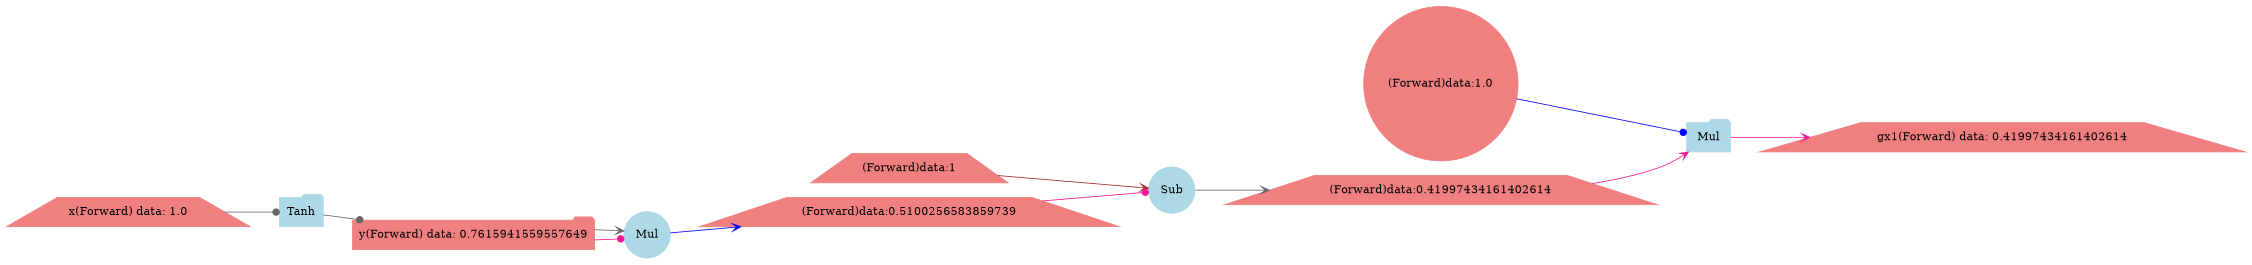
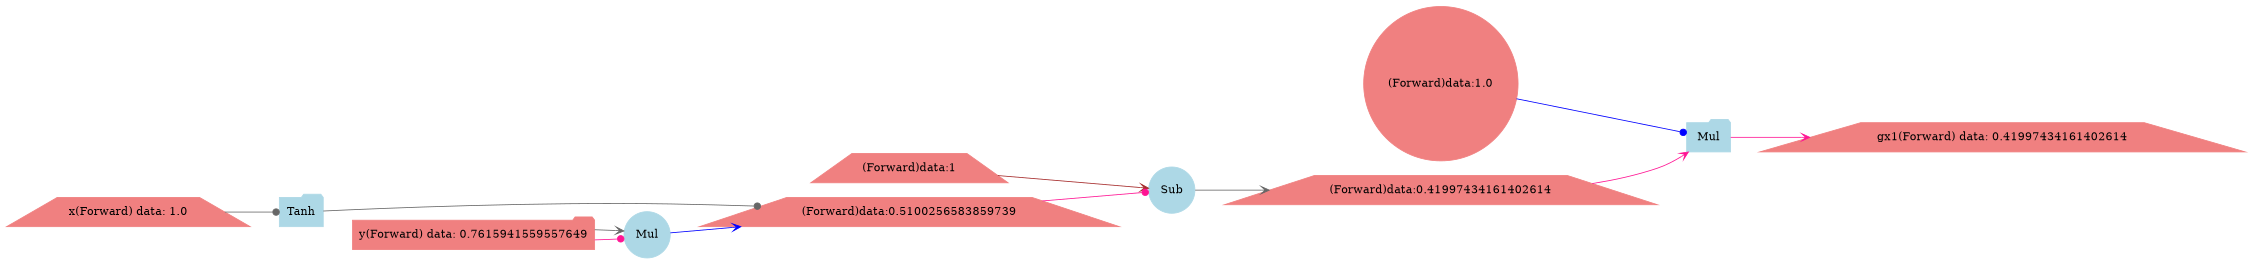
edge "Tanh" -> "y(Forward) data: 0.7615941559557649": now "Tanh" -> "(Forward)data:0.5100256583859739"
